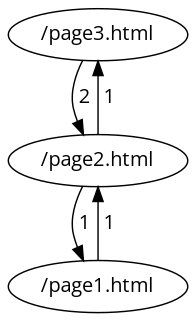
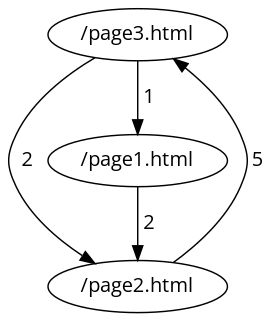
edge "/page2.html" -> "/page3.html": label " 1" -> " 5"
edge "/page2.html" -> "/page1.html": now "/page3.html" -> "/page1.html"
edge "/page1.html" -> "/page2.html": label " 1" -> " 2"
